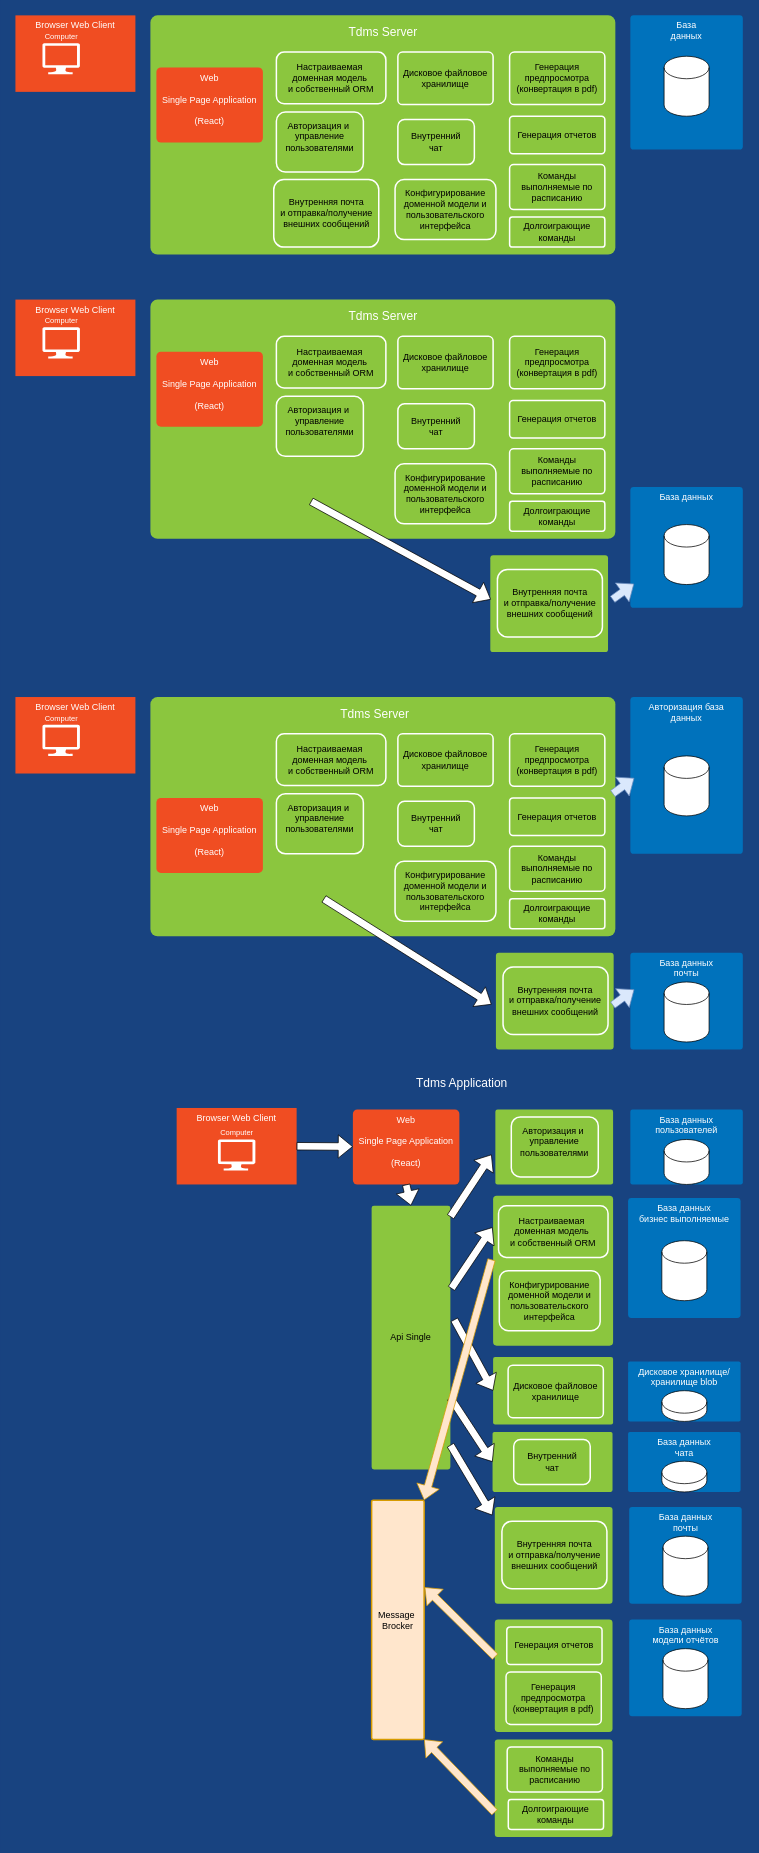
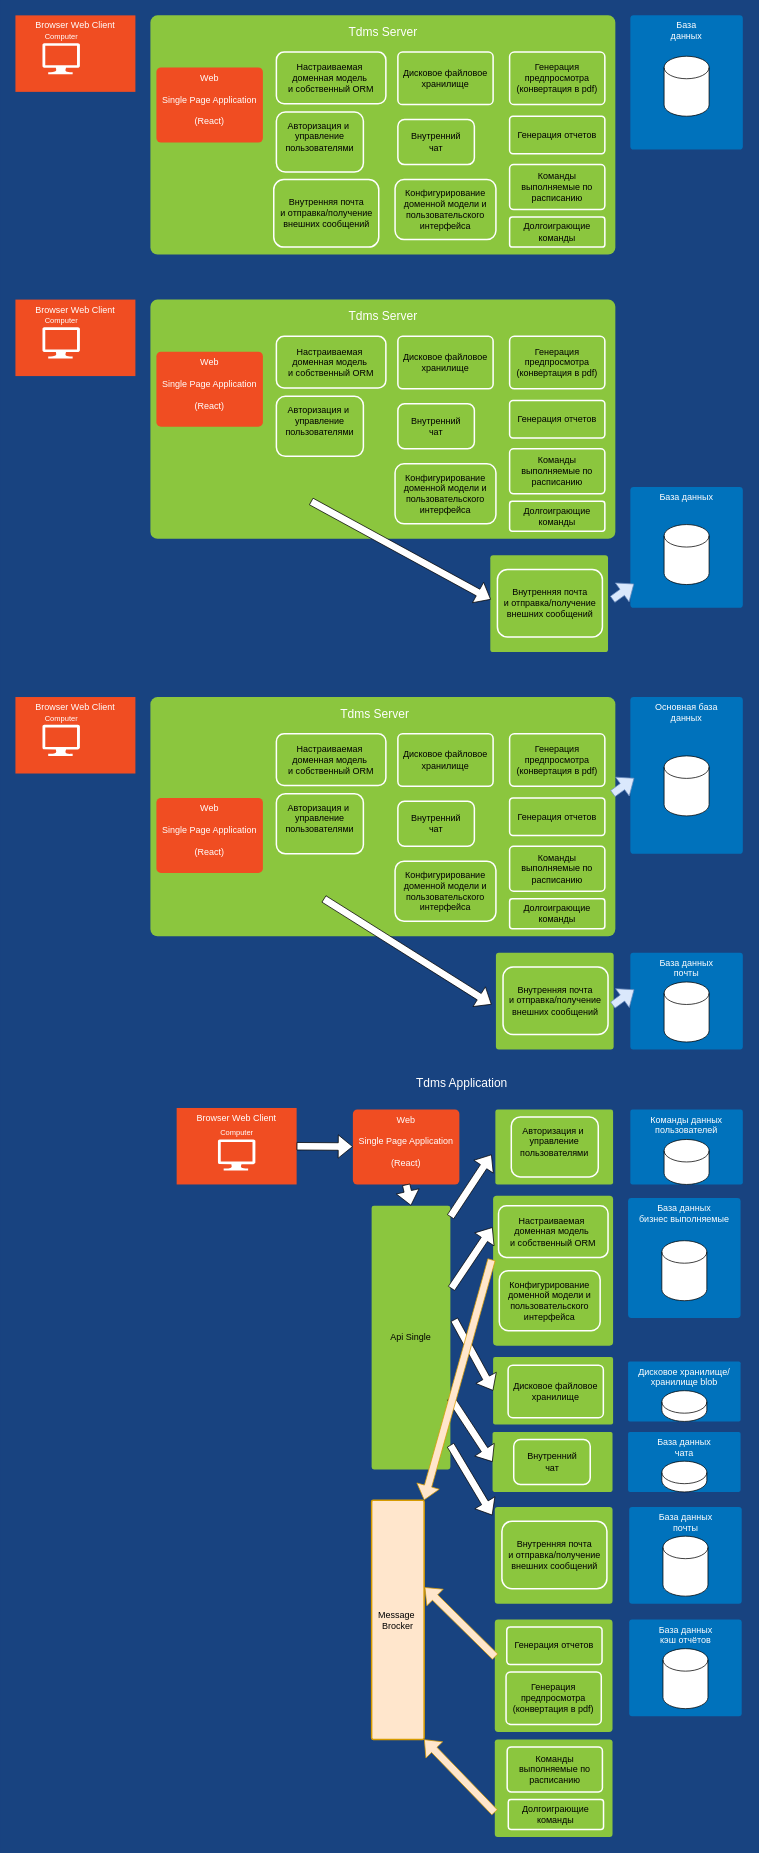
node "Авторизация база данных": label "Авторизация база данных" -> "Основная база данных"
node "База данных пользователей": label "База данных пользователей" -> "Команды данных пользователей"
node "База данных модели отчётов": label "База данных модели отчётов" -> "База данных кэш отчётов"
